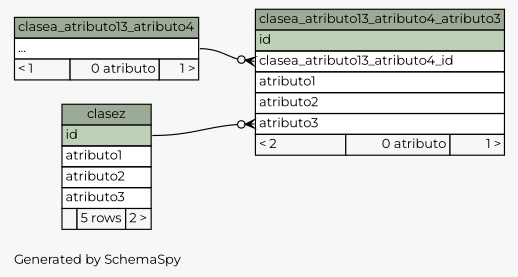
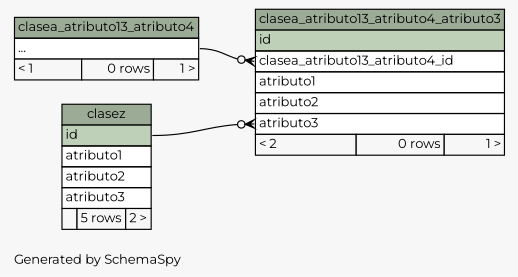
node "clasea_atributo13_atributo4": text "0 atributo" -> "0 rows"
node "clasea_atributo13_atributo4_atributo3": text "0 atributo" -> "0 rows"
